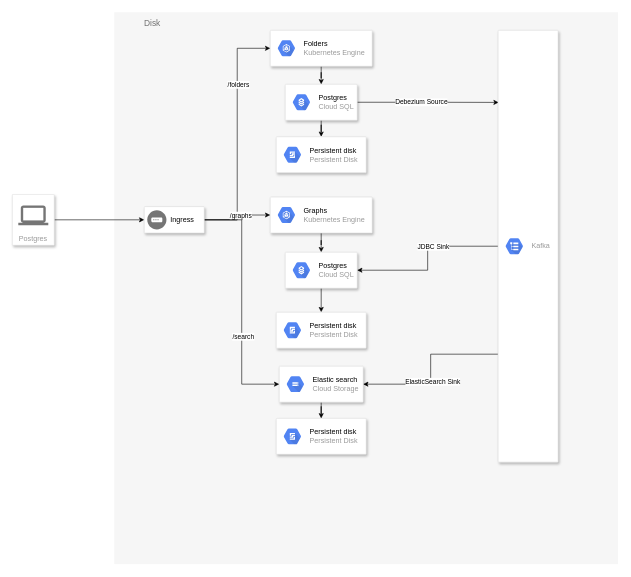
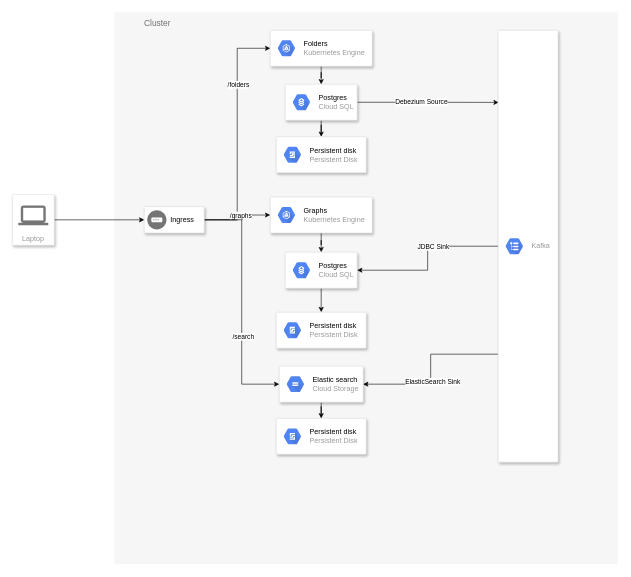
node "Disk": label "Disk" -> "Cluster"
node "Postgres": label "Postgres" -> "Laptop"
